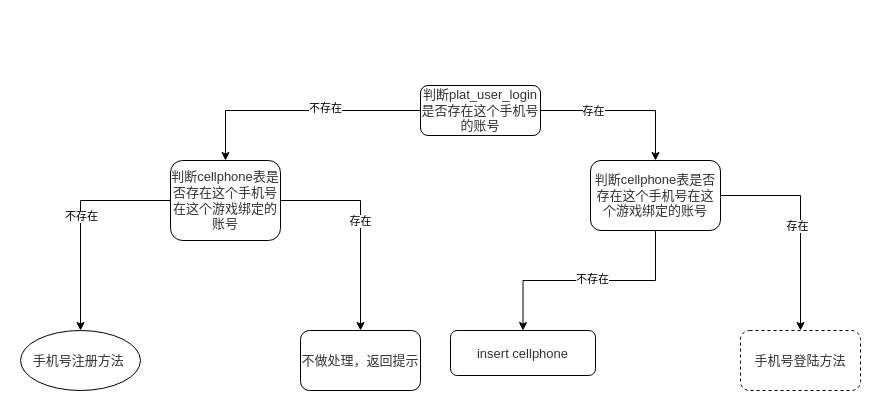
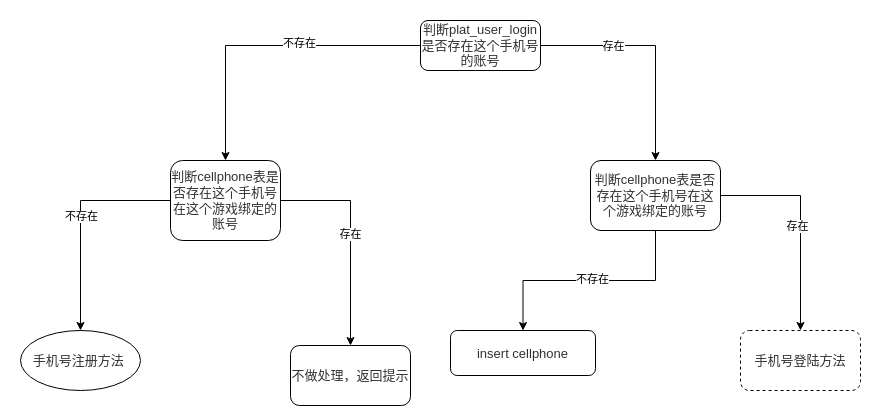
node "判断plat_user_login是否存在这个手机号的账号": moved (481, 111) -> (481, 46)
node "不做处理，返回提示": moved (361, 361) -> (351, 376)
